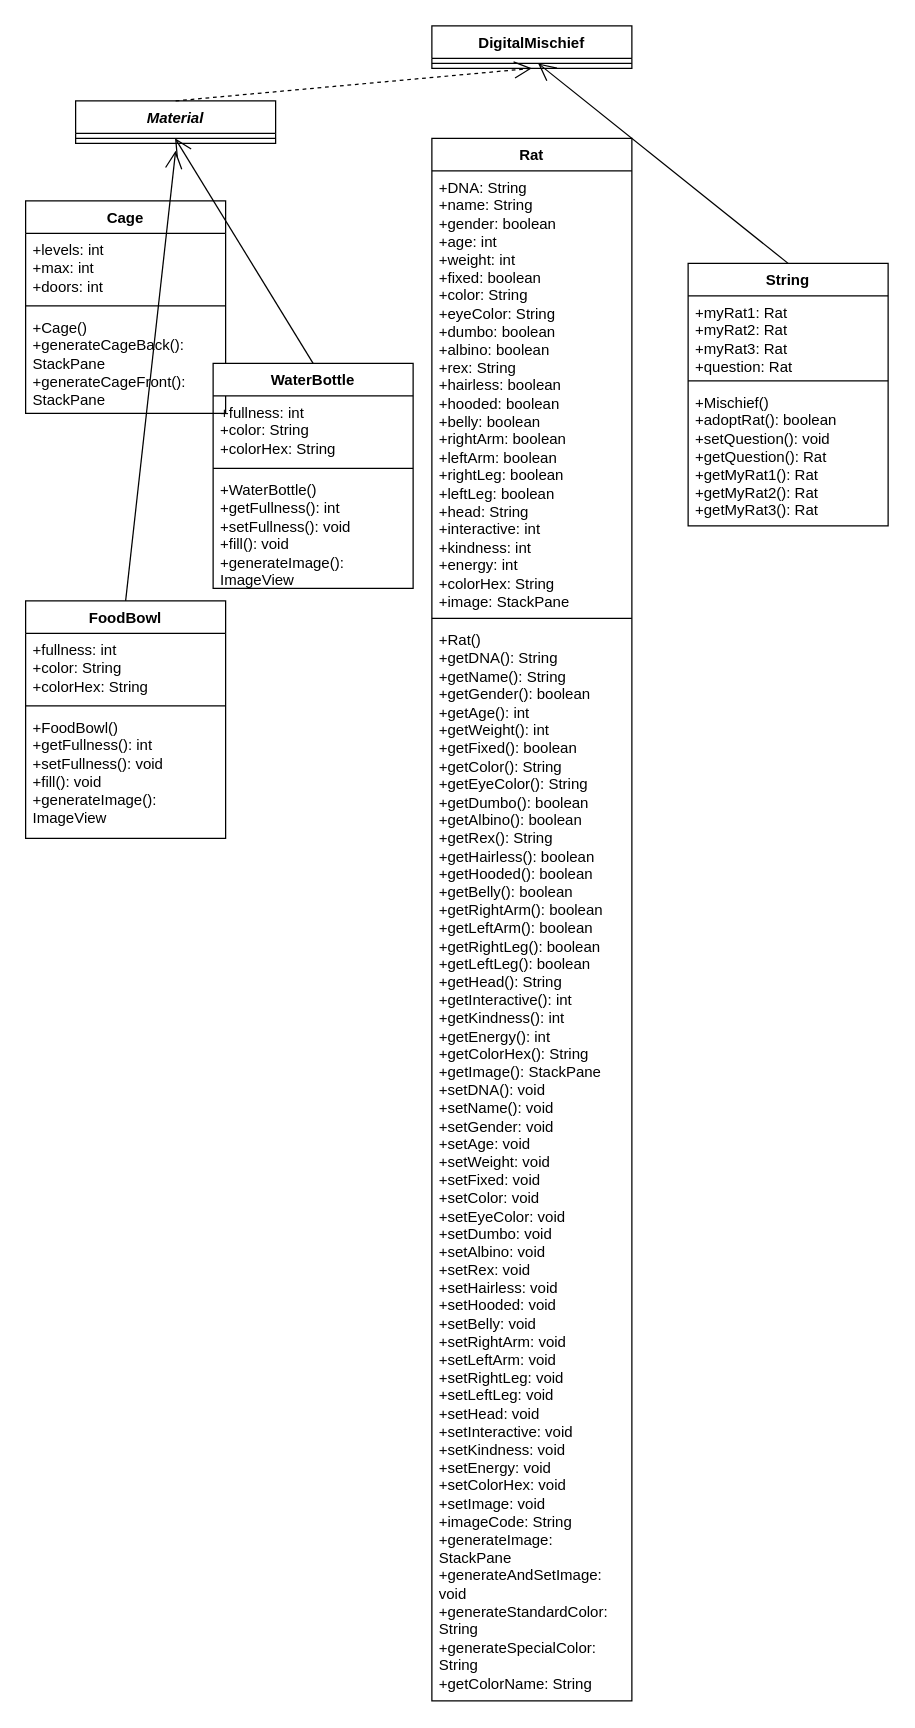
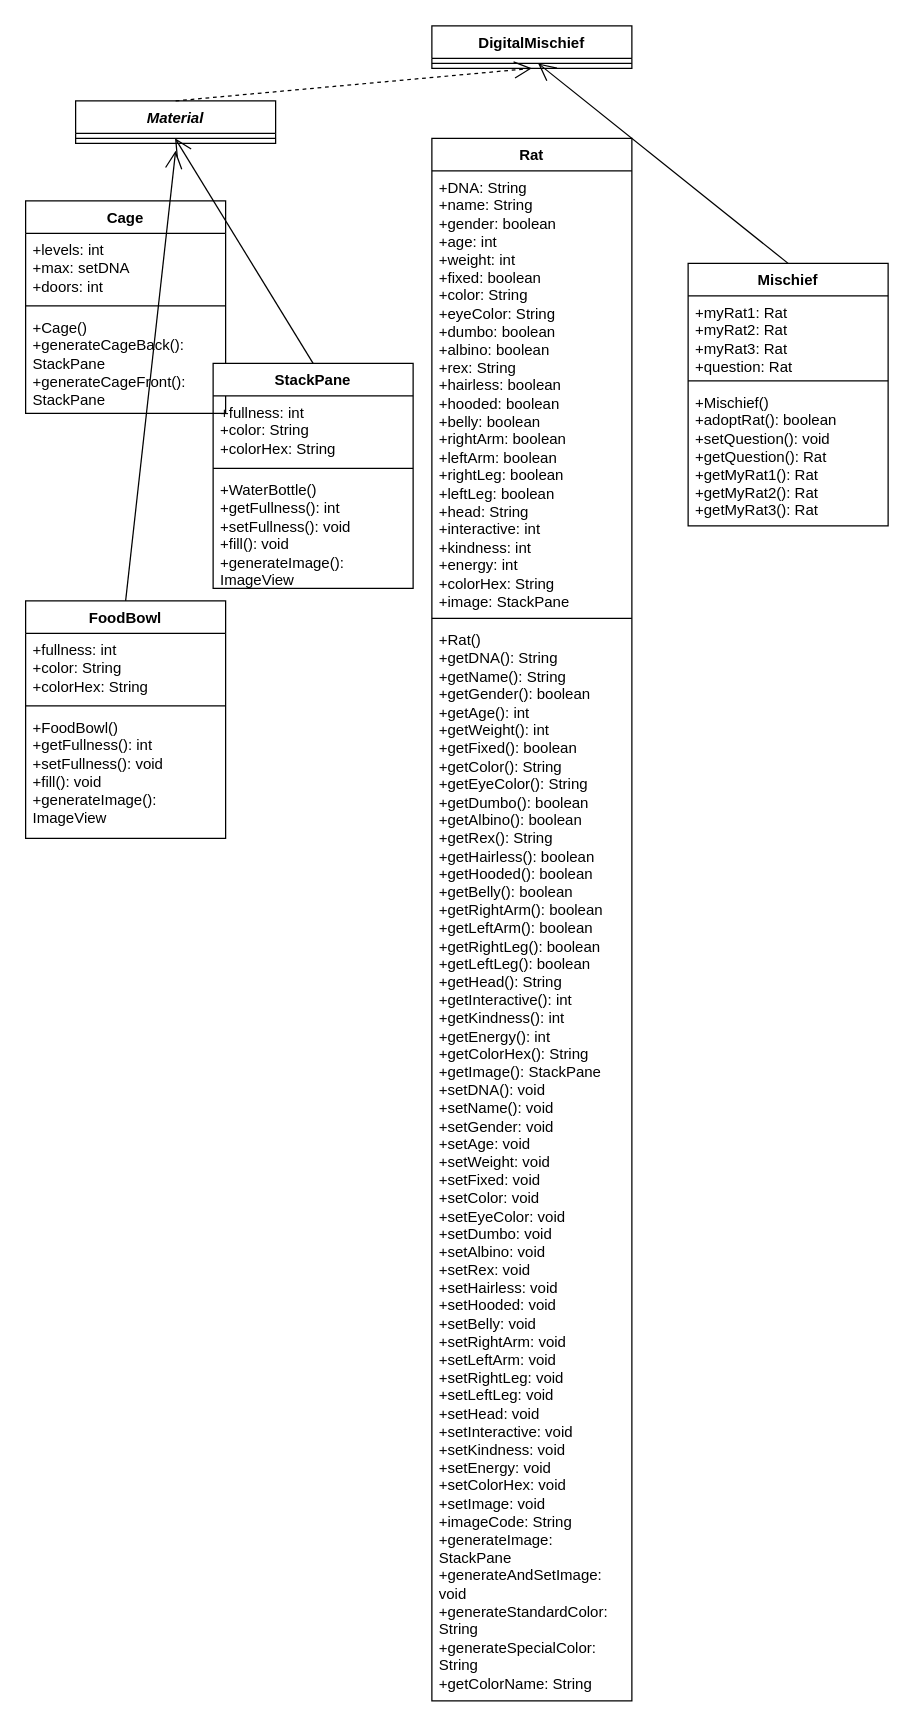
node "+levels: int +max: int +doors: int": label "+levels: int +max: int +doors: int" -> "+levels: int +max: setDNA +doors: int"
node "String": label "String" -> "Mischief"
node "WaterBottle": label "WaterBottle" -> "StackPane"
